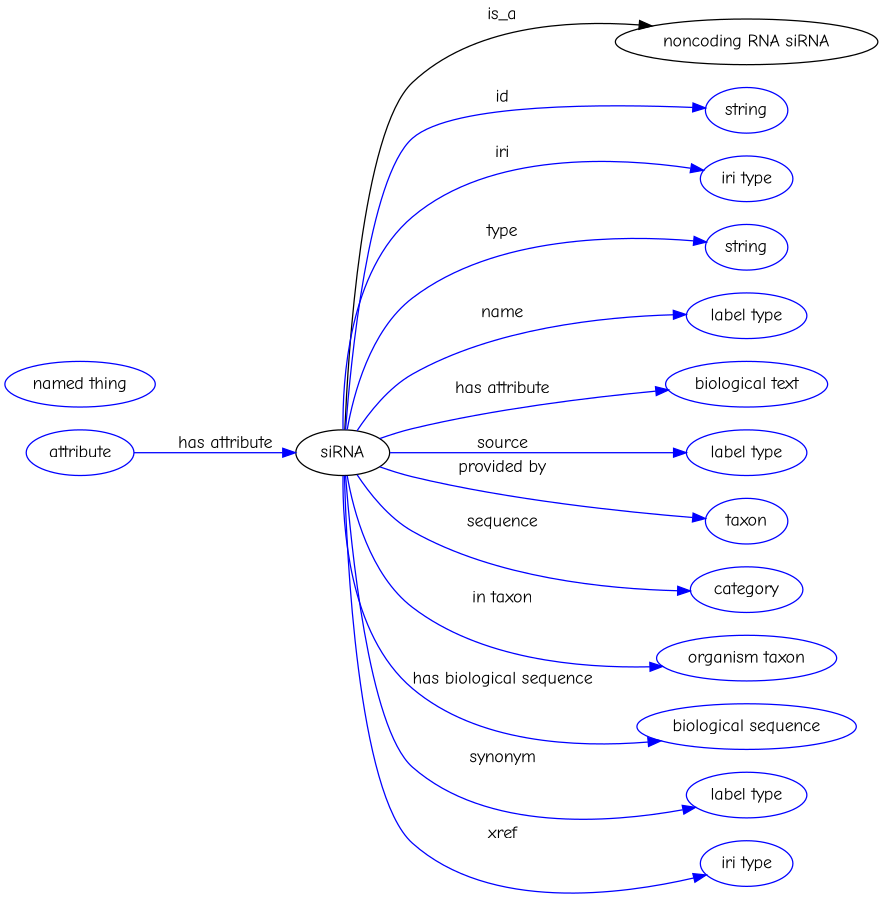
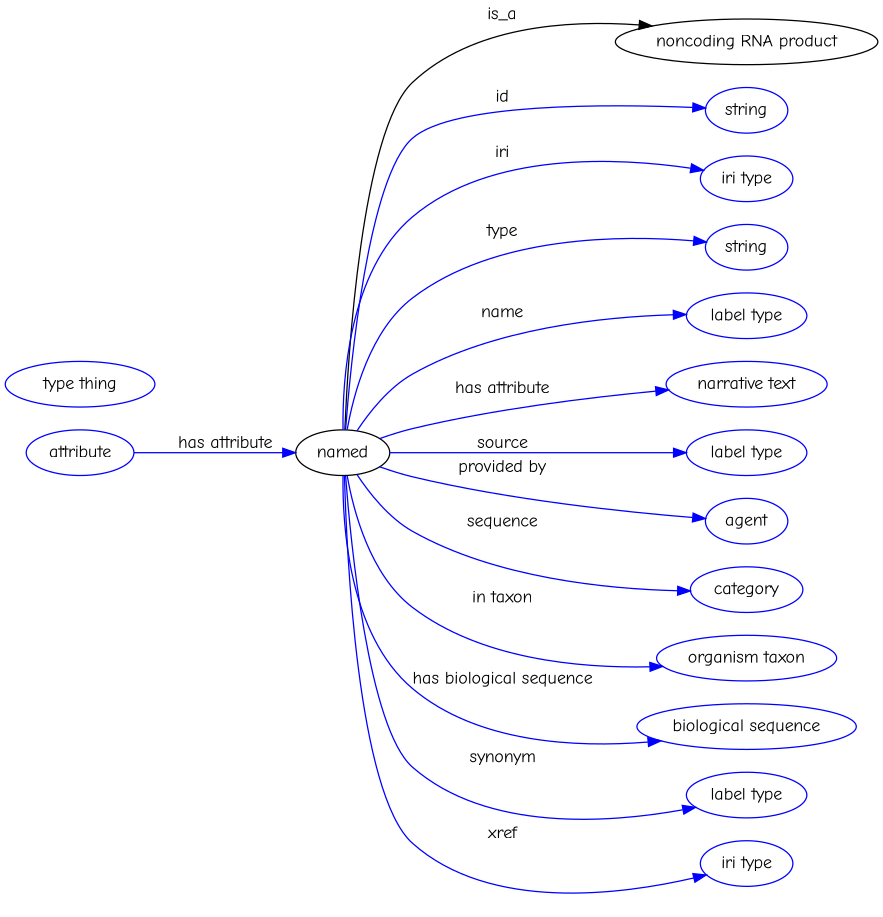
node "noncoding RNA siRNA": label "noncoding RNA siRNA" -> "noncoding RNA product"
node "named thing": label "named thing" -> "type thing"
node "biological text": label "biological text" -> "narrative text"
node "siRNA": label "siRNA" -> "named"
node "taxon": label "taxon" -> "agent"
